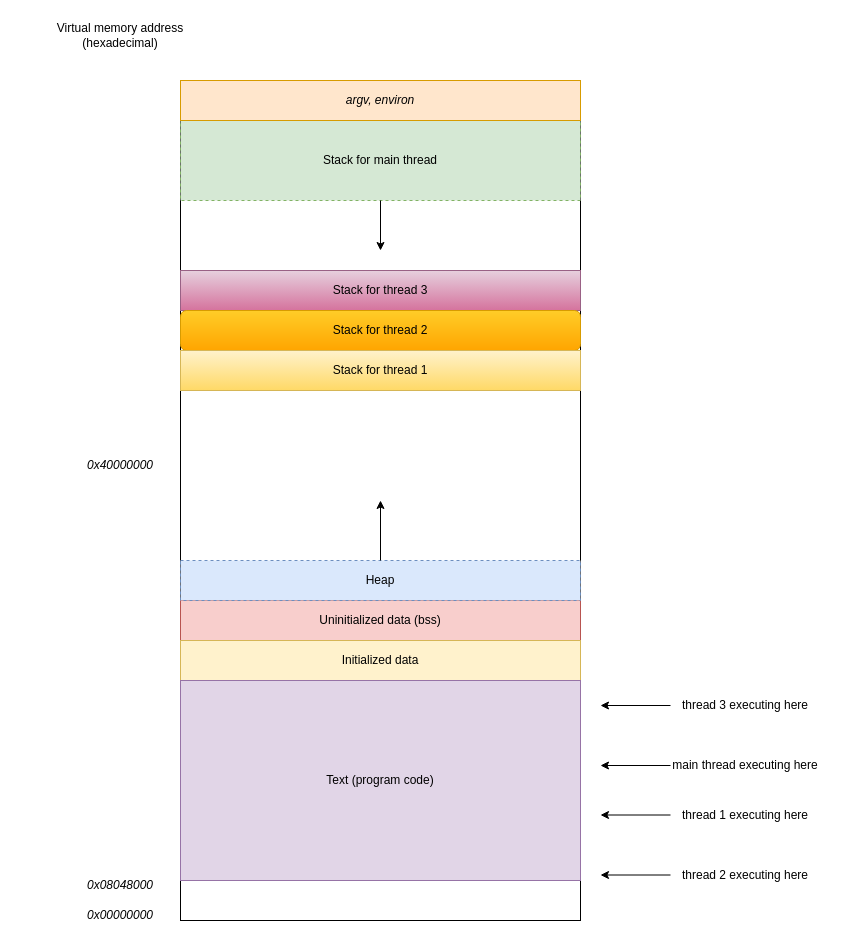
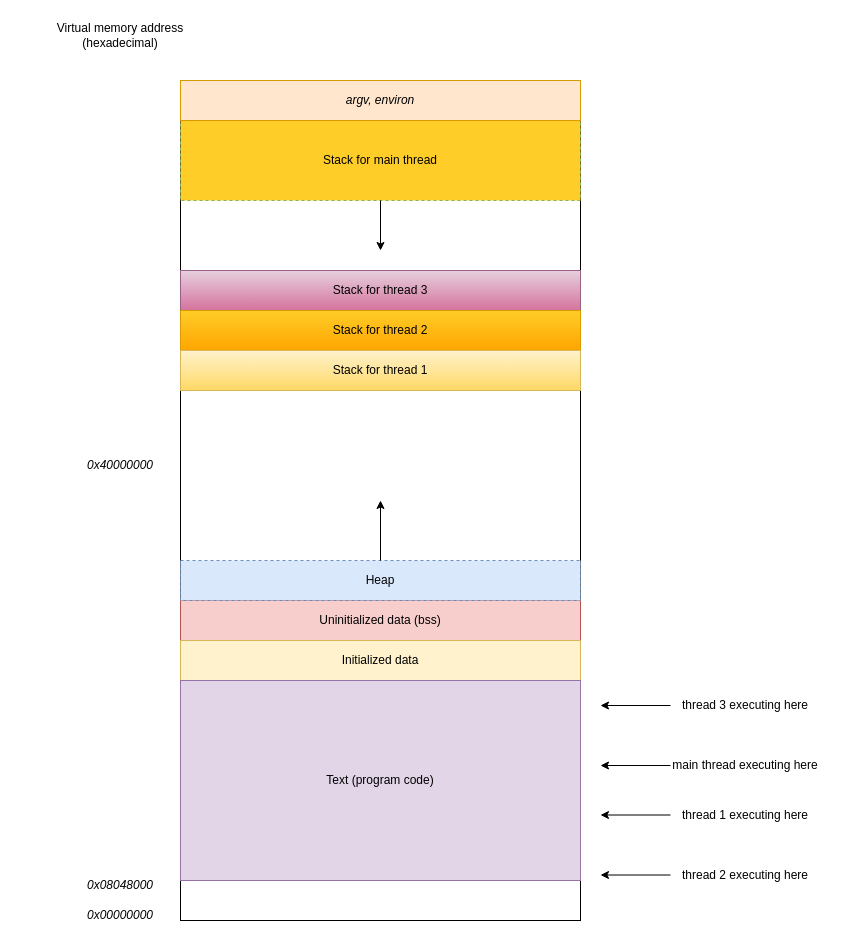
node "Stack for main thread": fillcolor #d5e8d4 -> #ffcd28
node "Stack for thread 2": shape rounded rectangle -> rectangle
